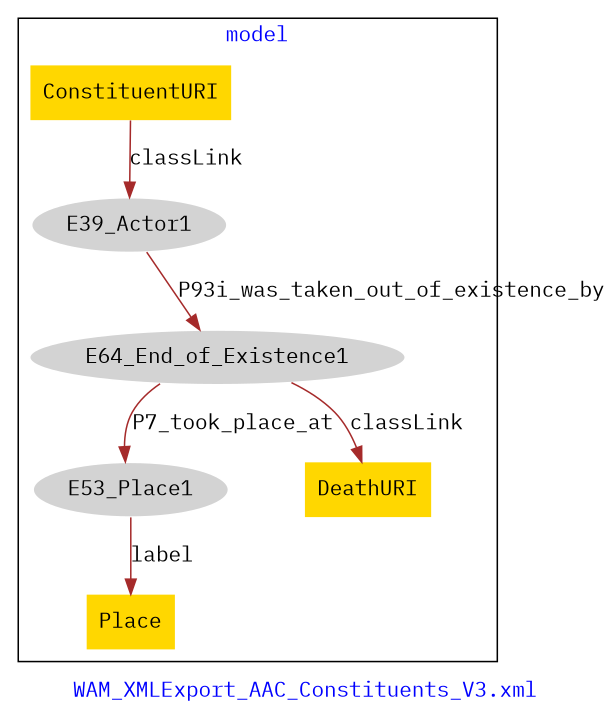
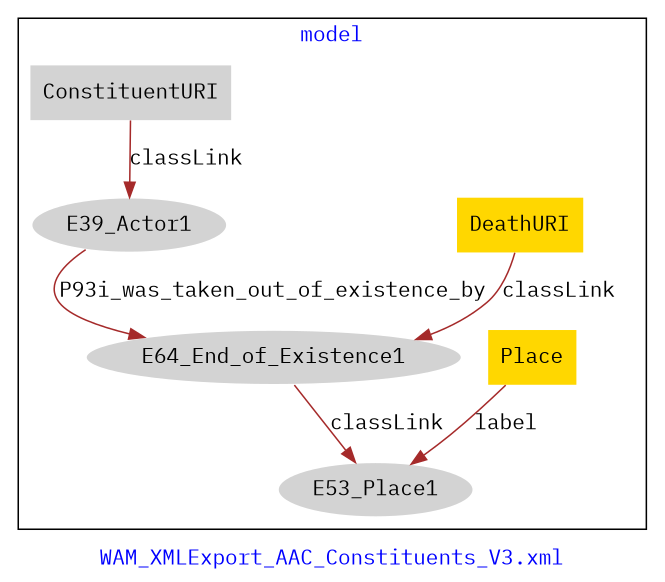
node "ConstituentURI": fillcolor gold -> lightgray
edge "E64_End_of_Existence1" -> "DeathURI": reversed
edge "E64_End_of_Existence1" -> "E53_Place1": label "P7_took_place_at" -> "classLink"
edge "E53_Place1" -> "Place": reversed
